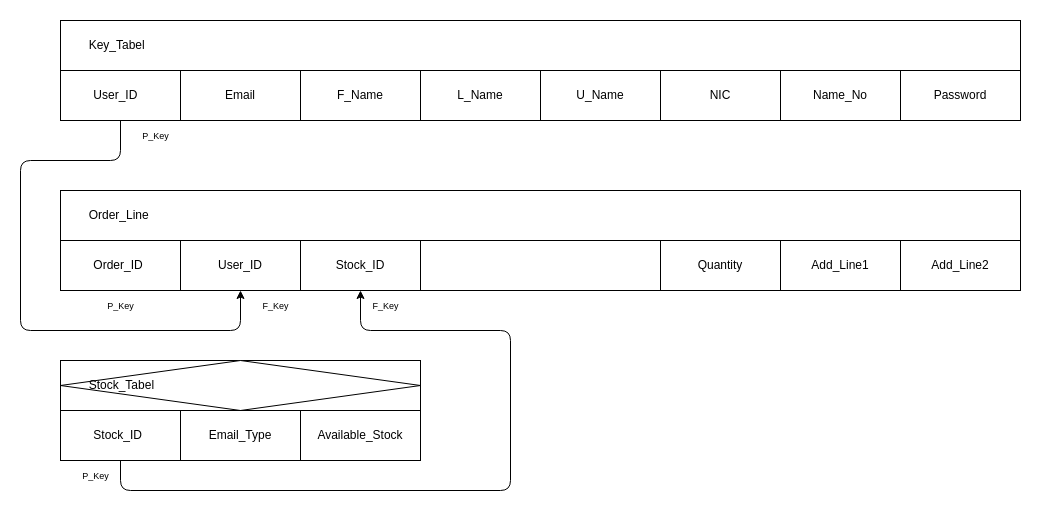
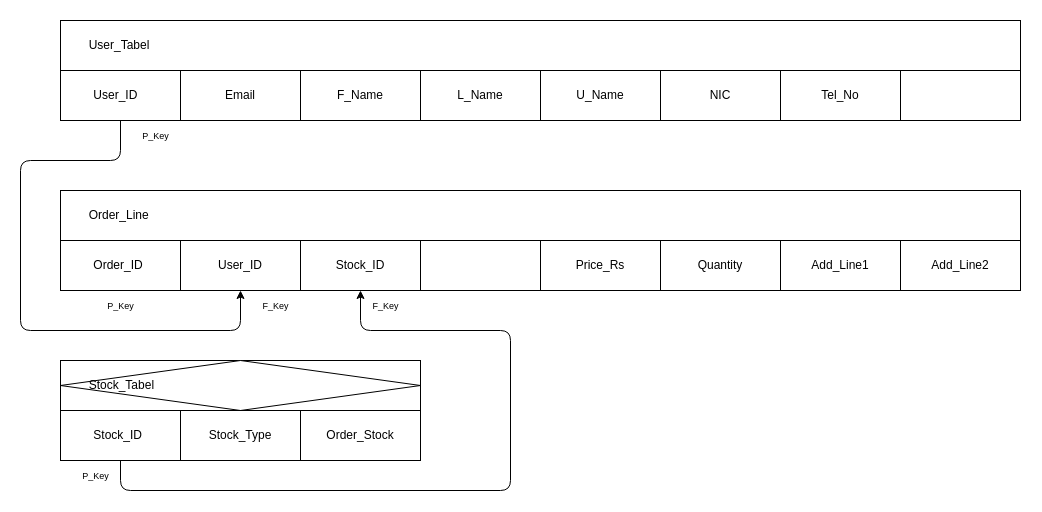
node "Key_Tabel": label "Key_Tabel" -> "User_Tabel"
node "Name_No": label "Name_No" -> "Tel_No"
node "Password": removed
node "Price_Rs": added
node "Email_Type": label "Email_Type" -> "Stock_Type"
node "Available_Stock": label "Available_Stock" -> "Order_Stock"
